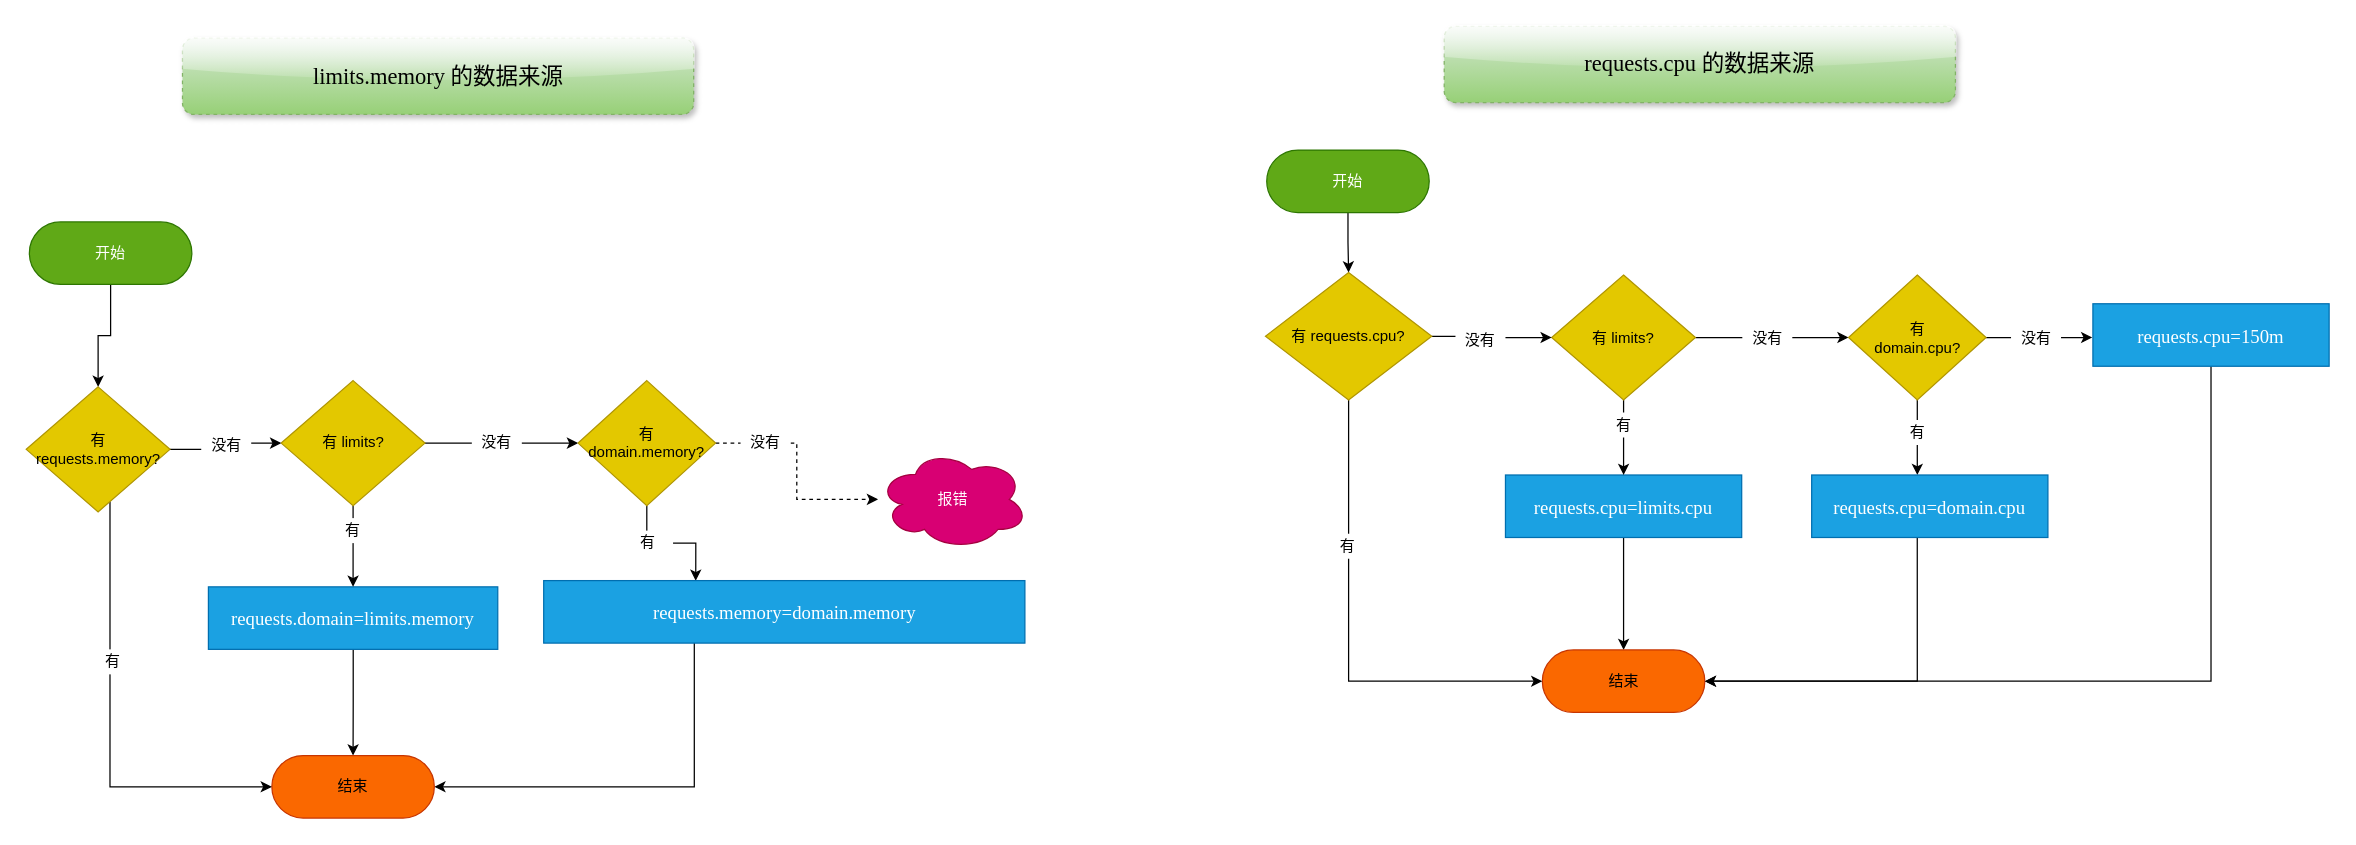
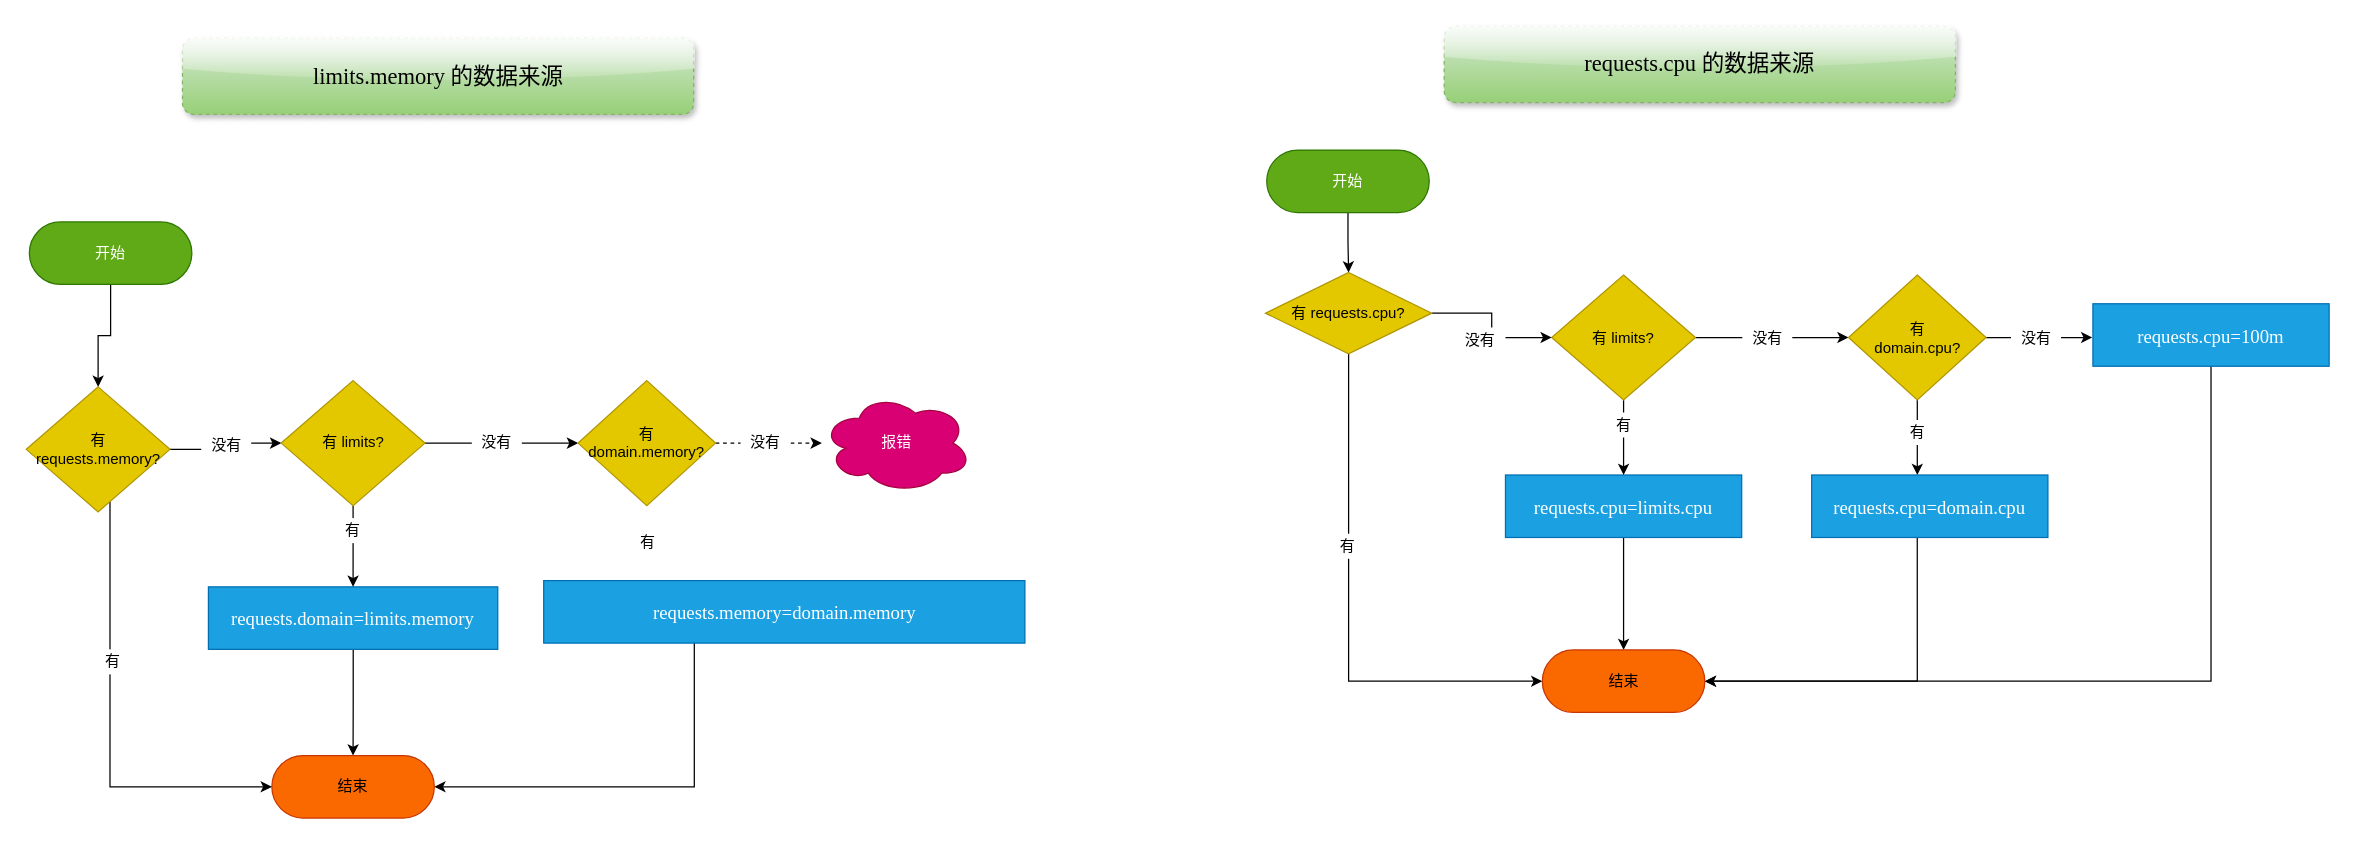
node "有 requests.cpu?": size 166x128 -> 166x81
node "requests.cpu=150m": label "requests.cpu=150m" -> "requests.cpu=100m"
node "报错": moved (953, 499) -> (897, 443)
edge "有 domain.memory?" -> "requests.memory=domain.memory": removed
